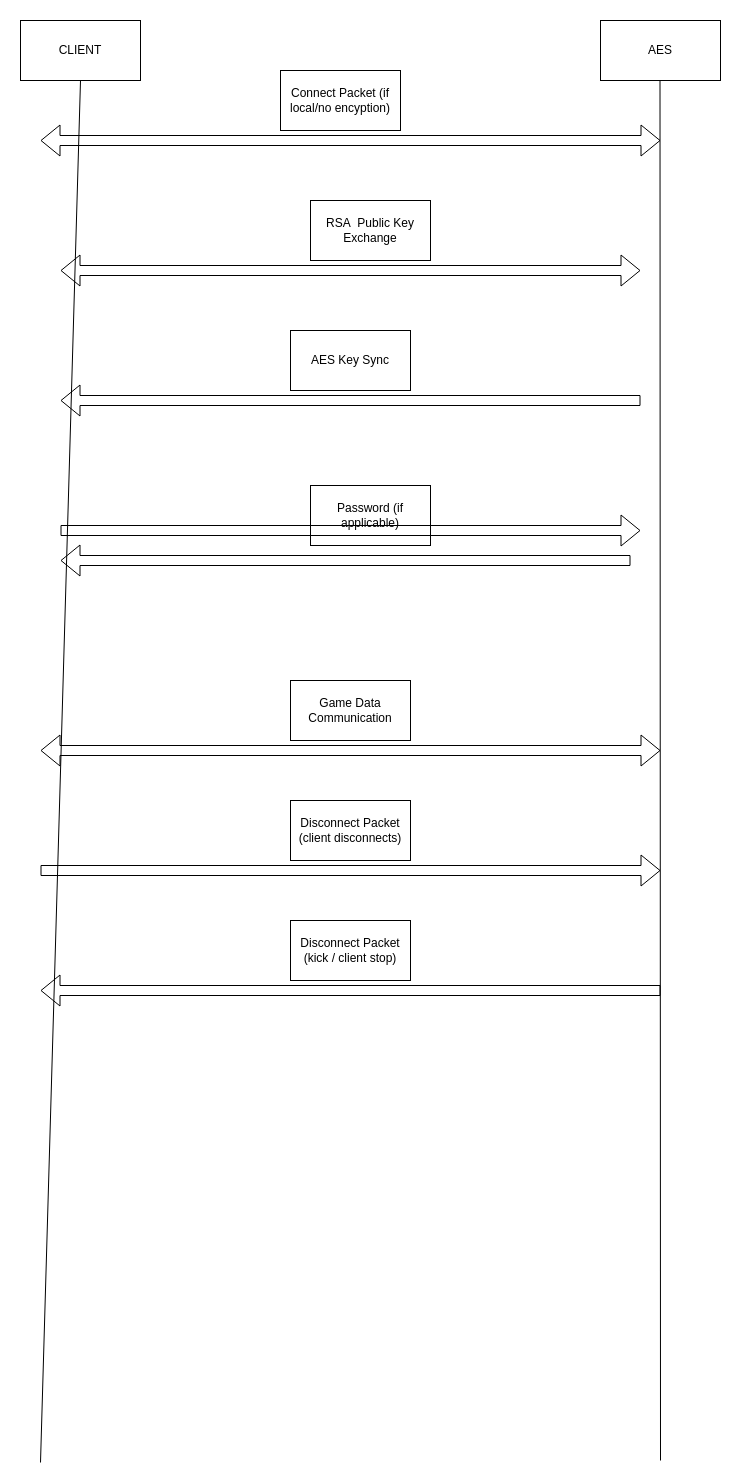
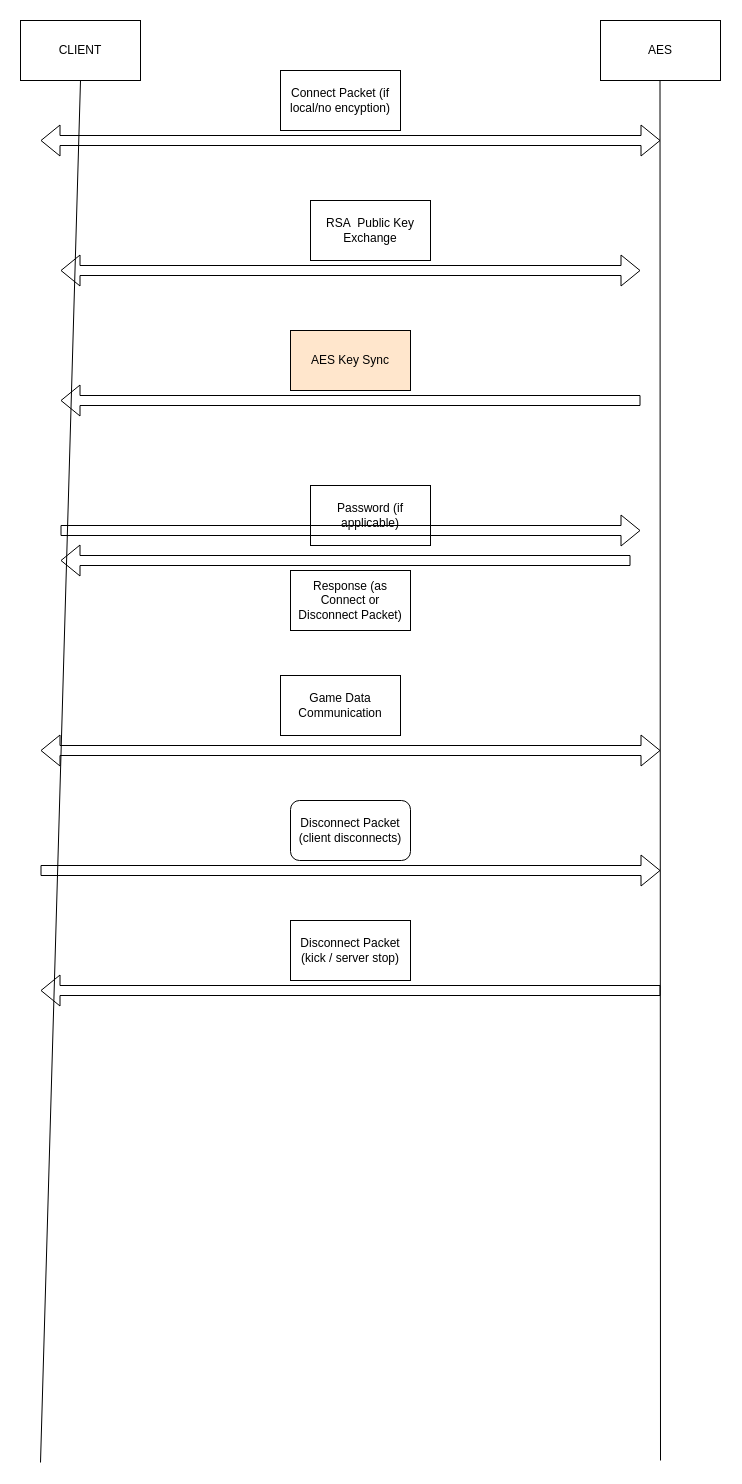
node "AES Key Sync": fillcolor #ffffff -> #ffe6cc
node "Response (as Connect or Disconnect Packet)": added
node "Game Data Communication": moved (351, 711) -> (341, 706)
node "Disconnect Packet (client disconnects)": shape rectangle -> rounded rectangle
node "Disconnect Packet (kick / client stop)": label "Disconnect Packet (kick / client stop)" -> "Disconnect Packet (kick / server stop)"
